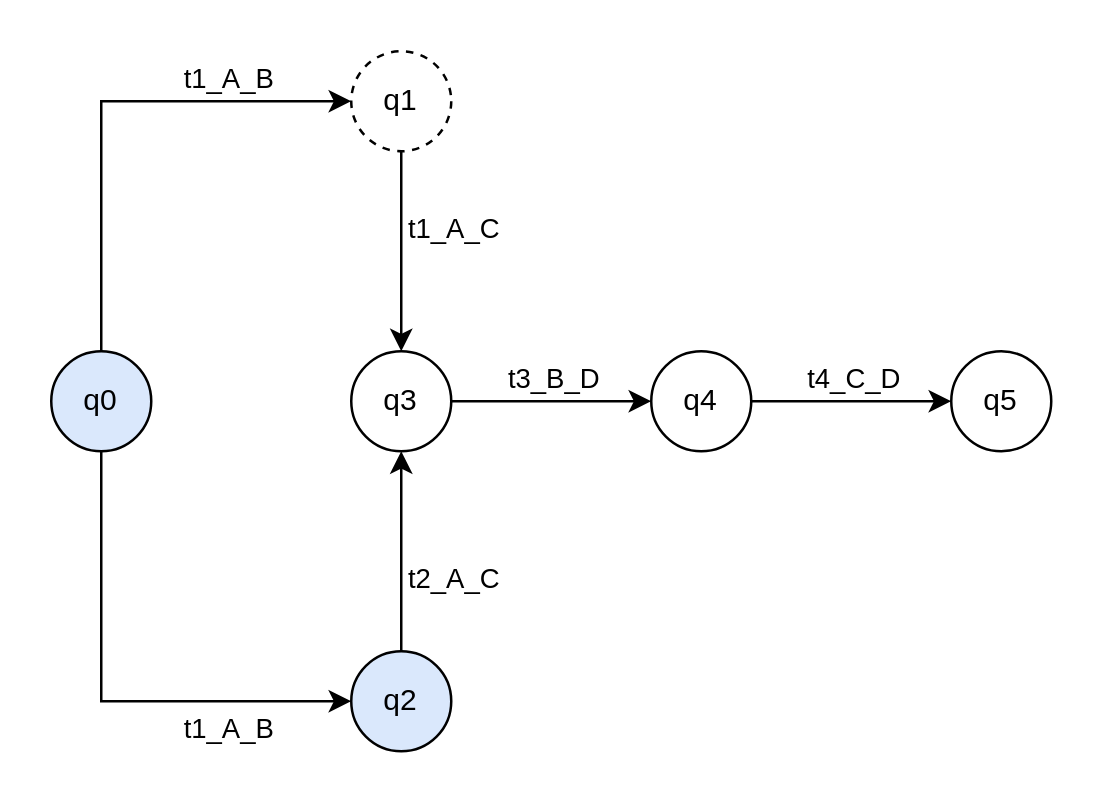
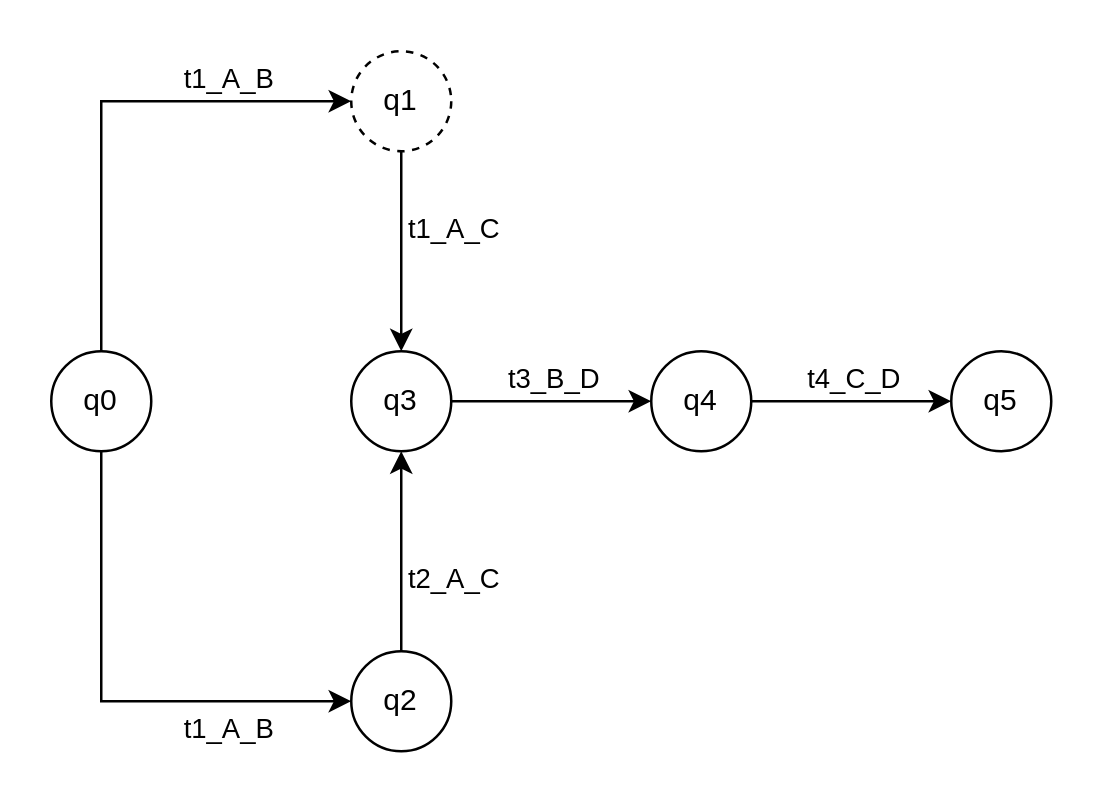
node "q0": fillcolor #dae8fc -> #ffffff
node "q2": fillcolor #dae8fc -> #ffffff
